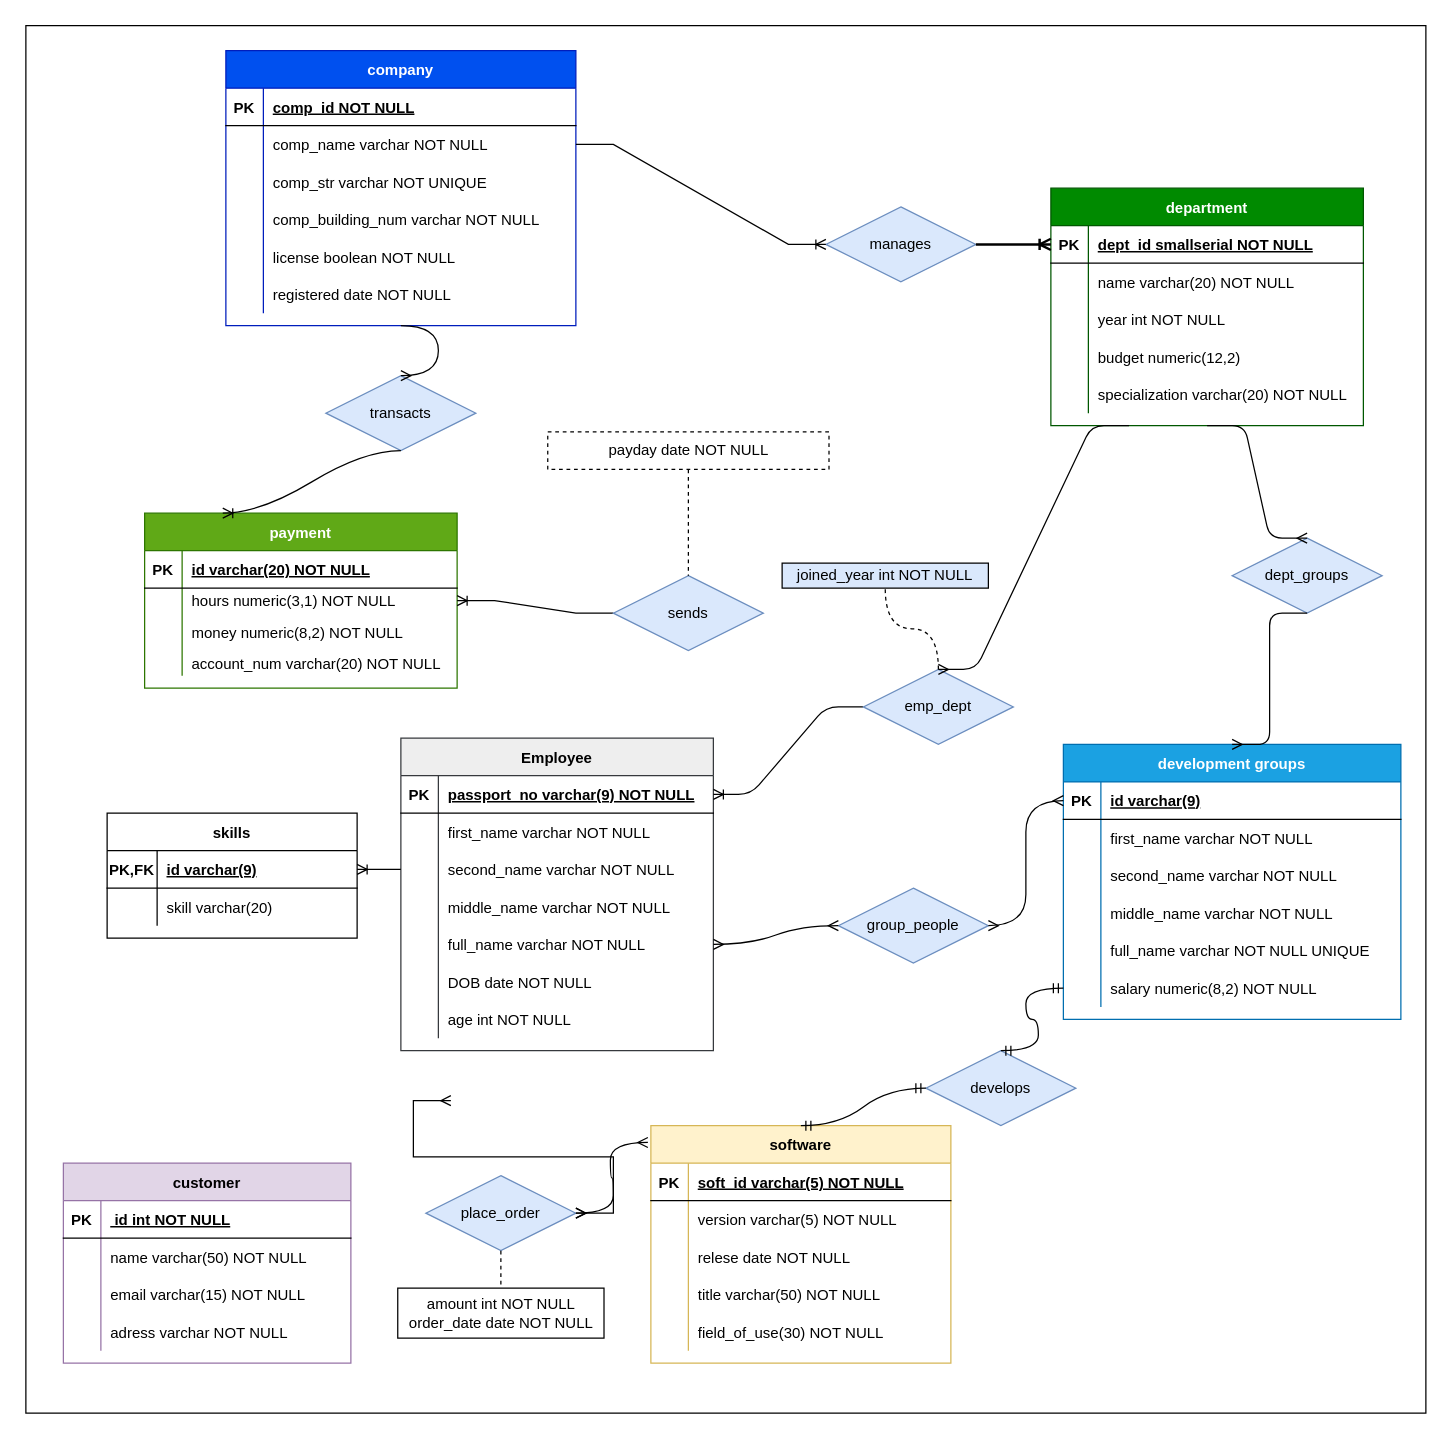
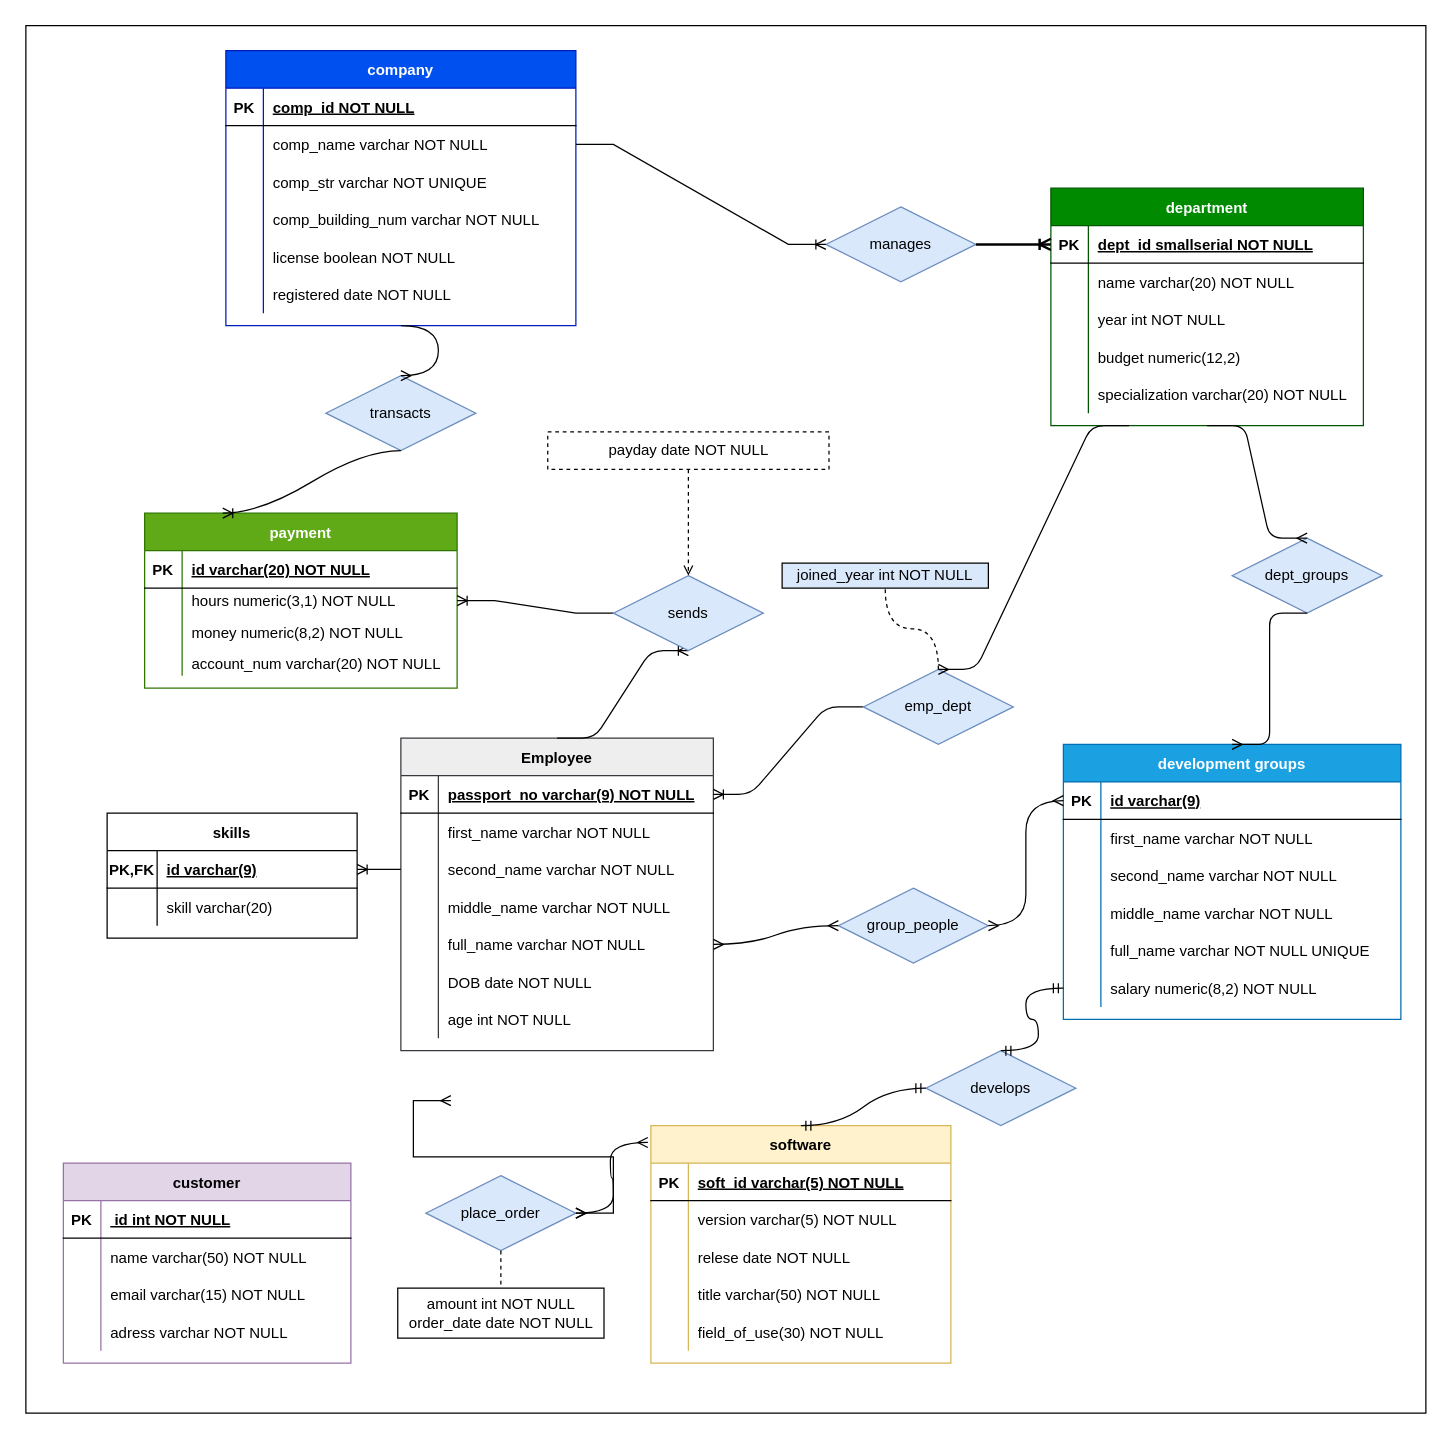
edge "payday date NOT NULL" -- "sends": arrowhead none -> open
edge "Employee" -> "sends": added
